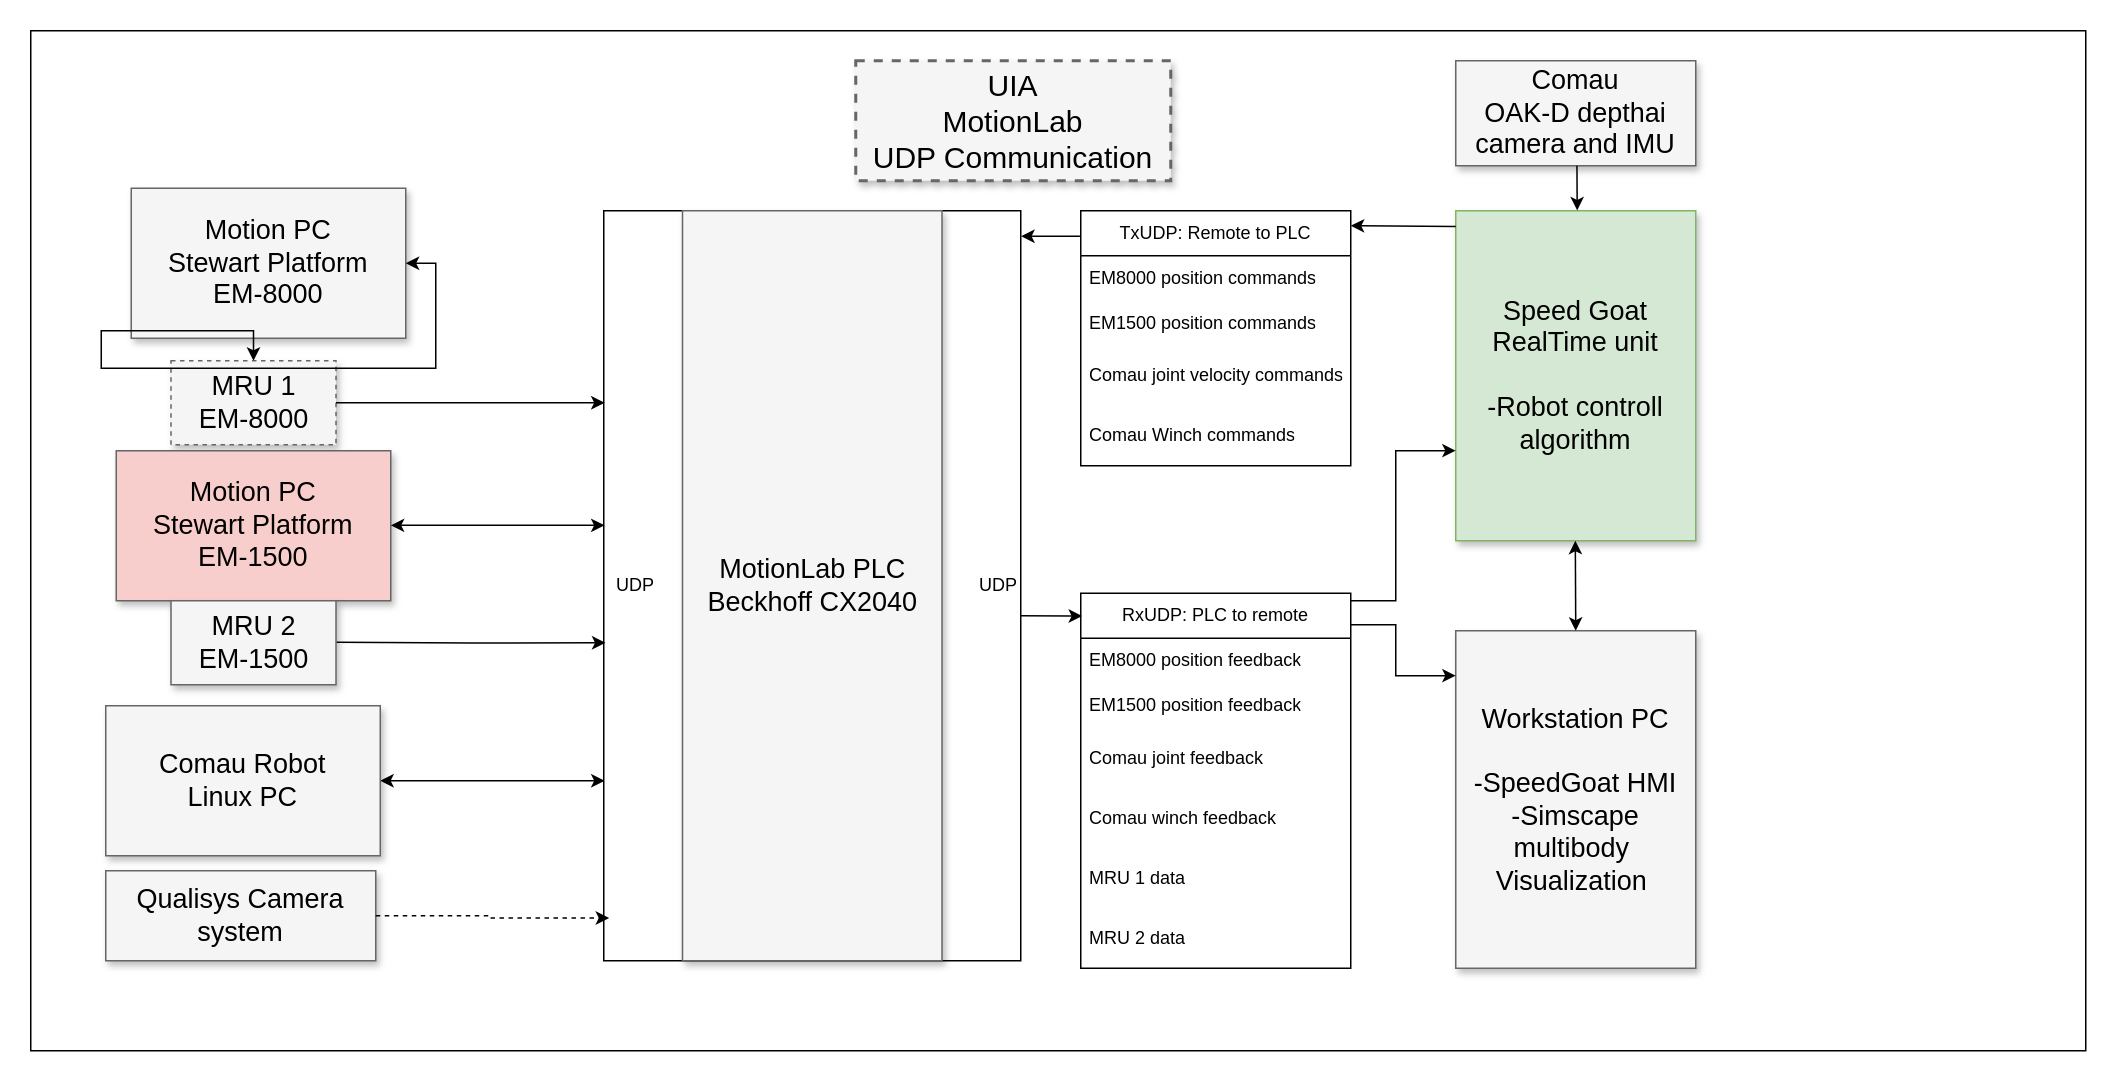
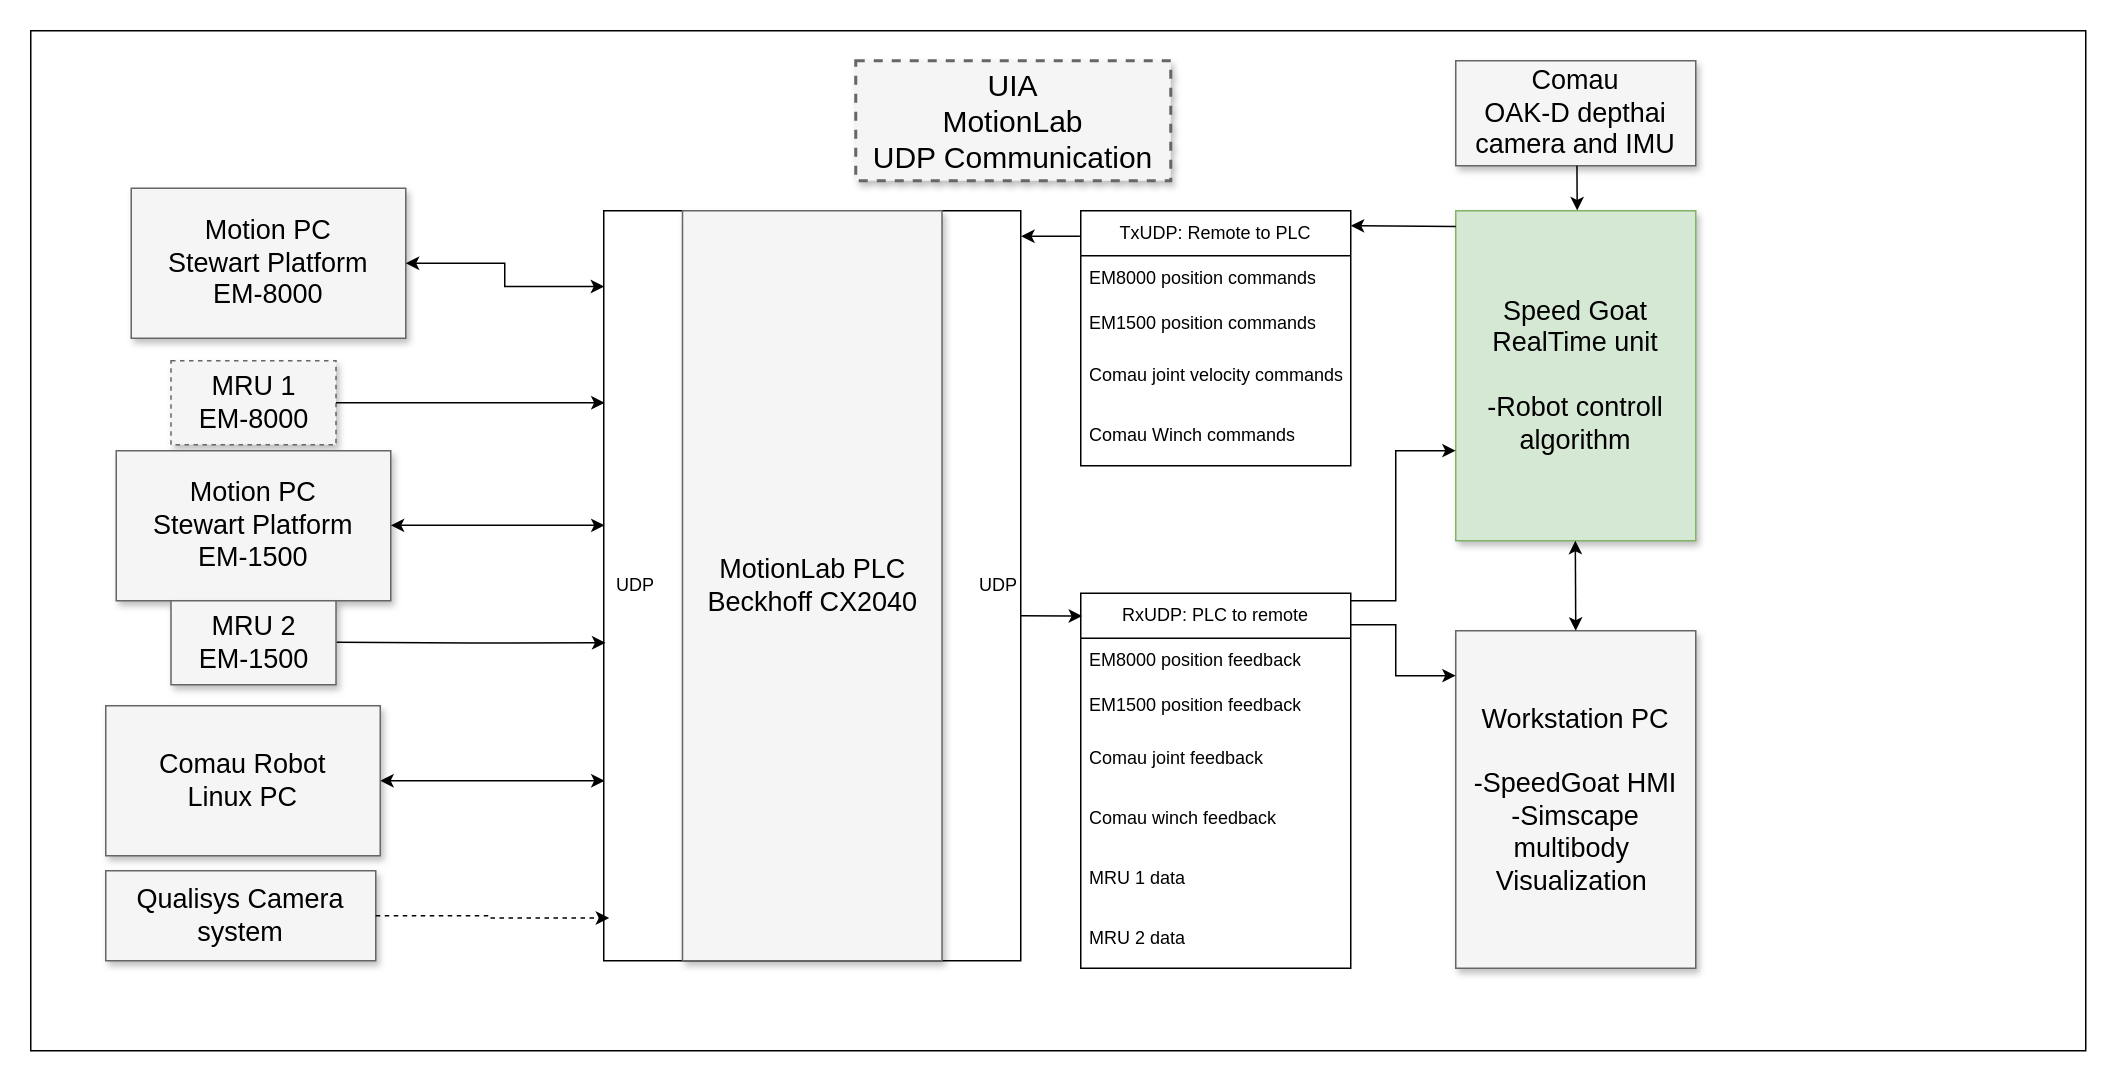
edge "Motion PC Stewart Platform EM-8000" -- "MRU 1 EM-8000": now "Motion PC Stewart Platform EM-8000" -- "UDP UDP"
node "Motion PC Stewart Platform EM-1500": fillcolor #f8cecc -> #f5f5f5
